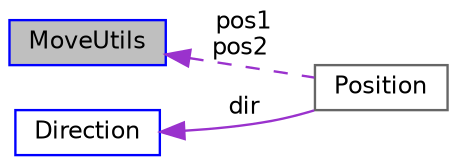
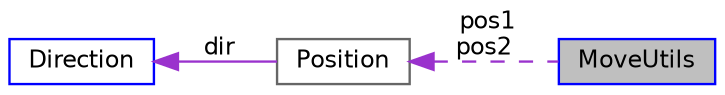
edge "Position" -> "MoveUtils": reversed
